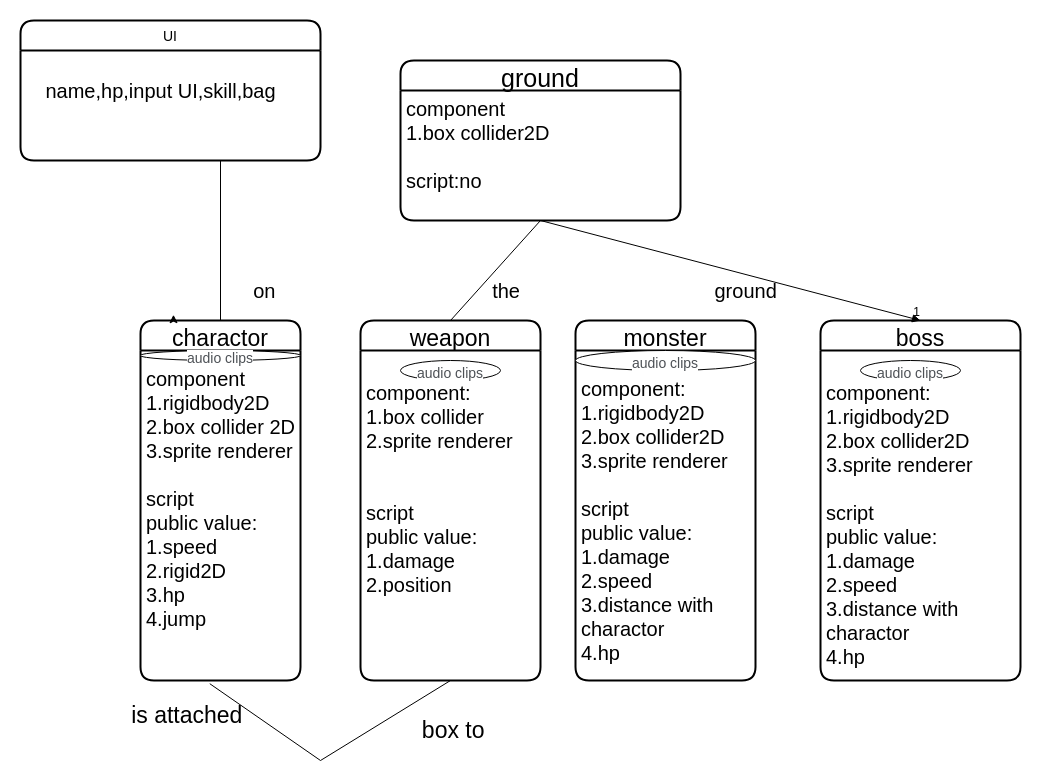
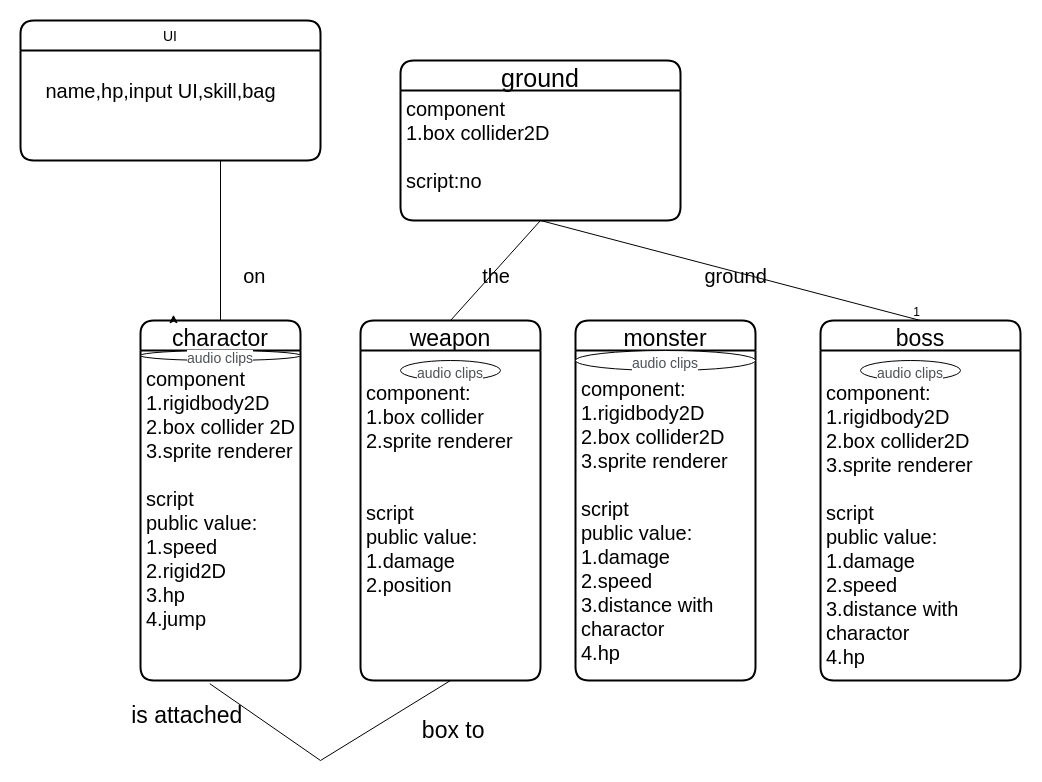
node "on the ground": moved (541, 291) -> (531, 276)
edge "component 1.box collider2D script:no" -> "boss": arrowhead block -> none
